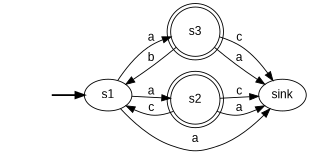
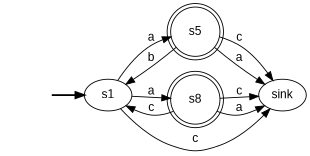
node "s3": label "s3" -> "s5"
node "s2": label "s2" -> "s8"
edge "s1" -> "sink": label "a" -> "c"
